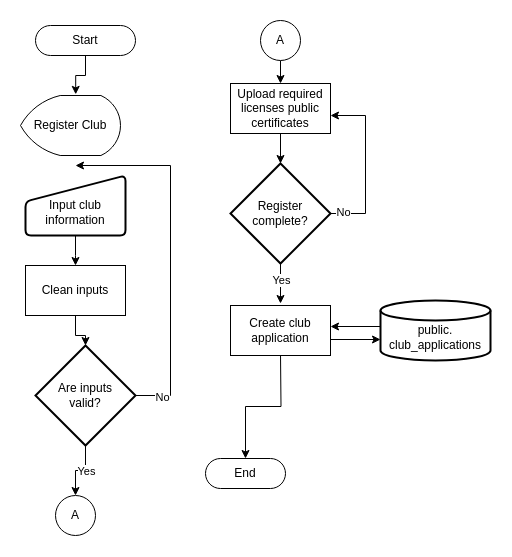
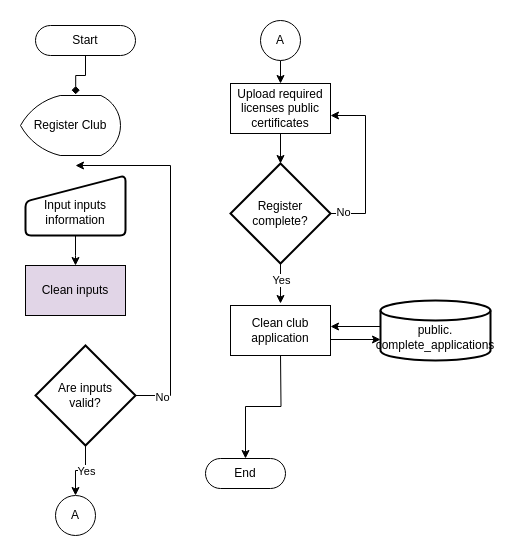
edge "Start" -> "Register Club": arrowhead classic -> diamond
node "Input club information": label "Input club information" -> "Input inputs information"
node "Clean inputs": fillcolor #ffffff -> #e1d5e7
node "Create club application": label "Create club application" -> "Clean club application"
node "public. club_applications": label "public. club_applications" -> "public. complete_applications"
edge "Clean inputs" -> "Are inputs valid?": removed
